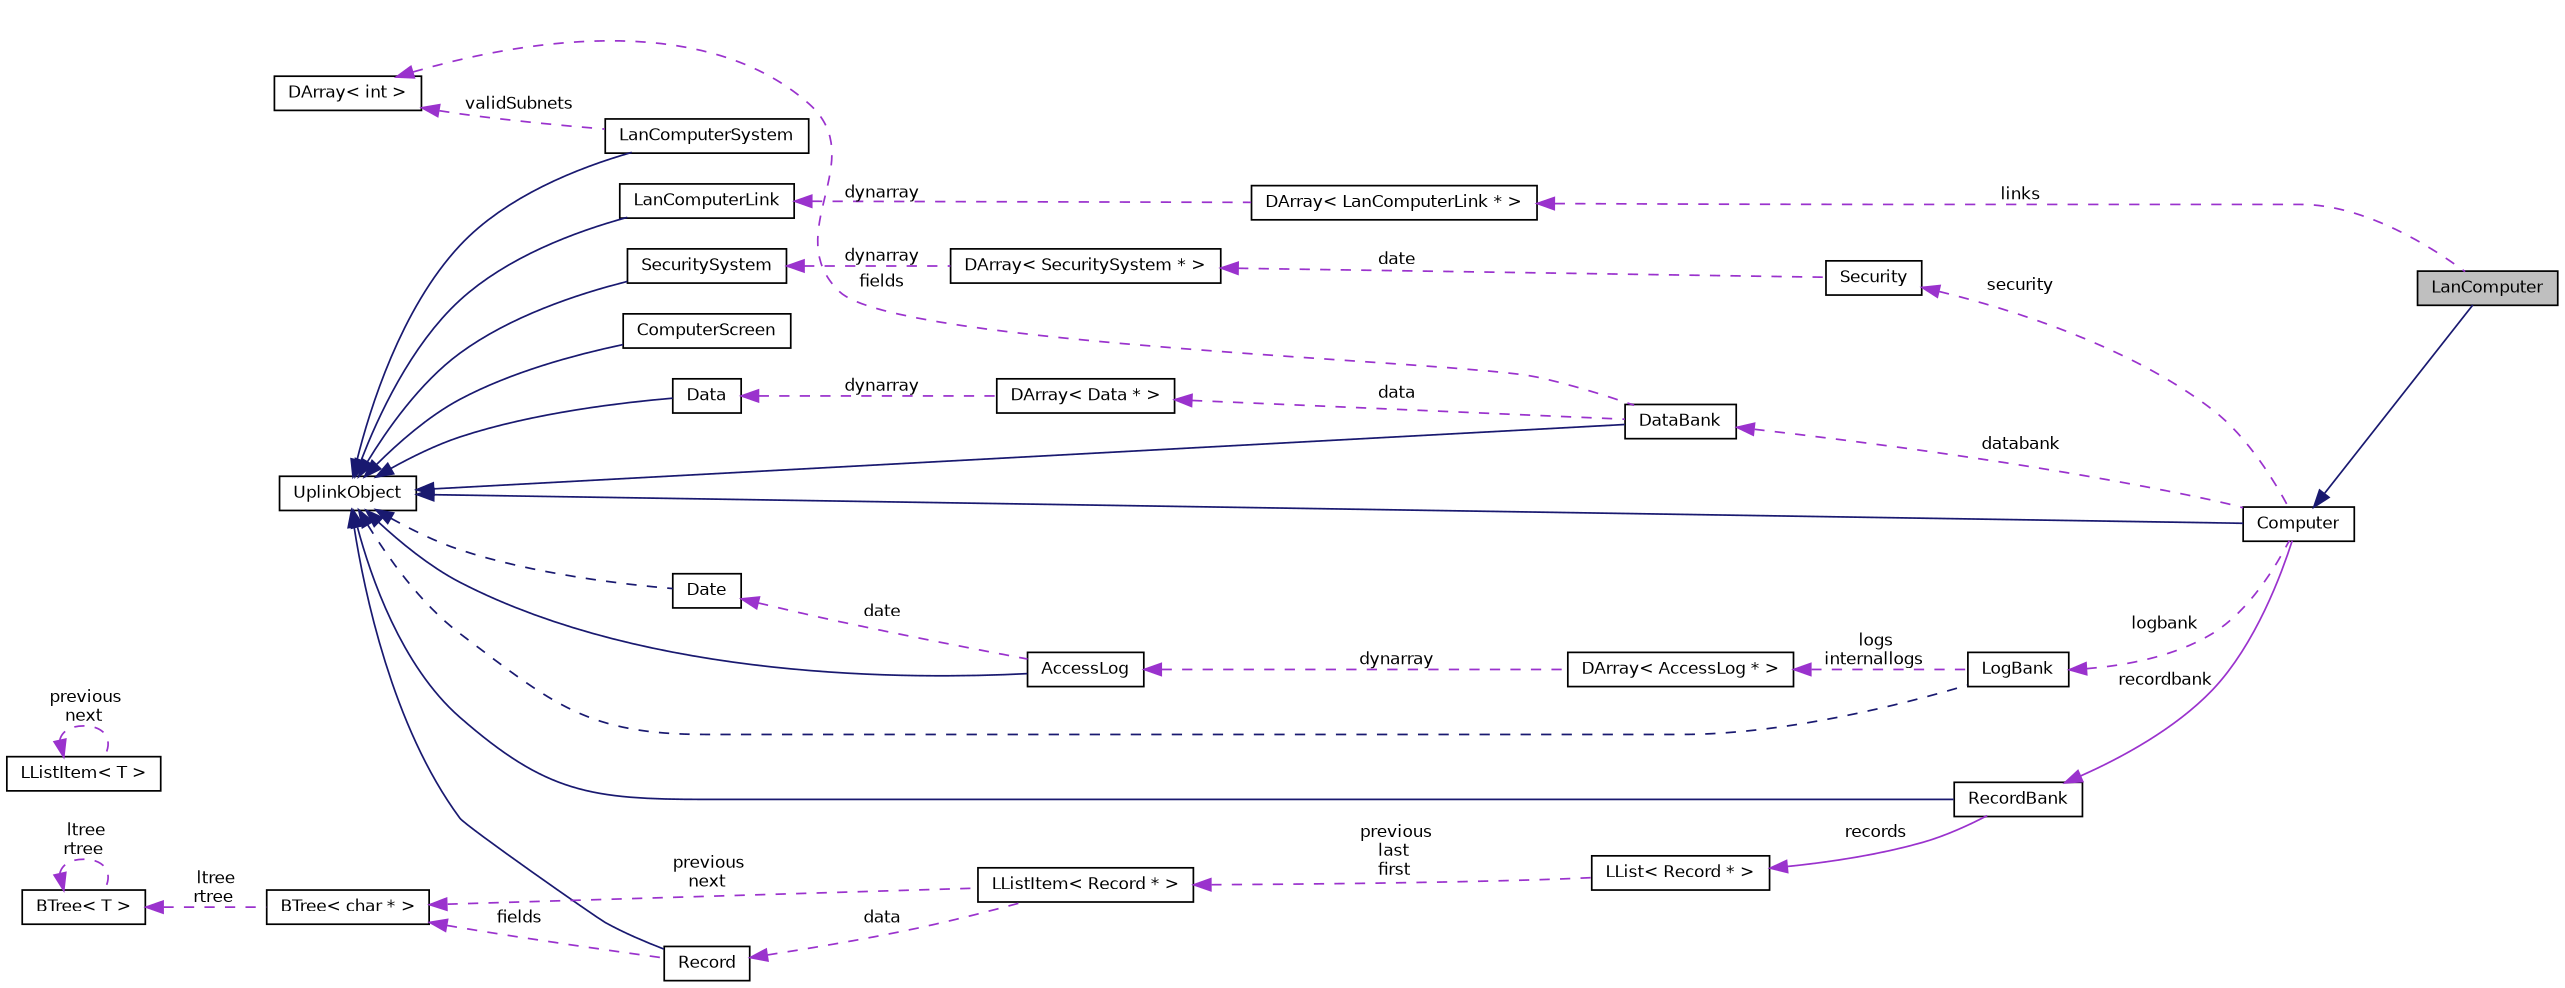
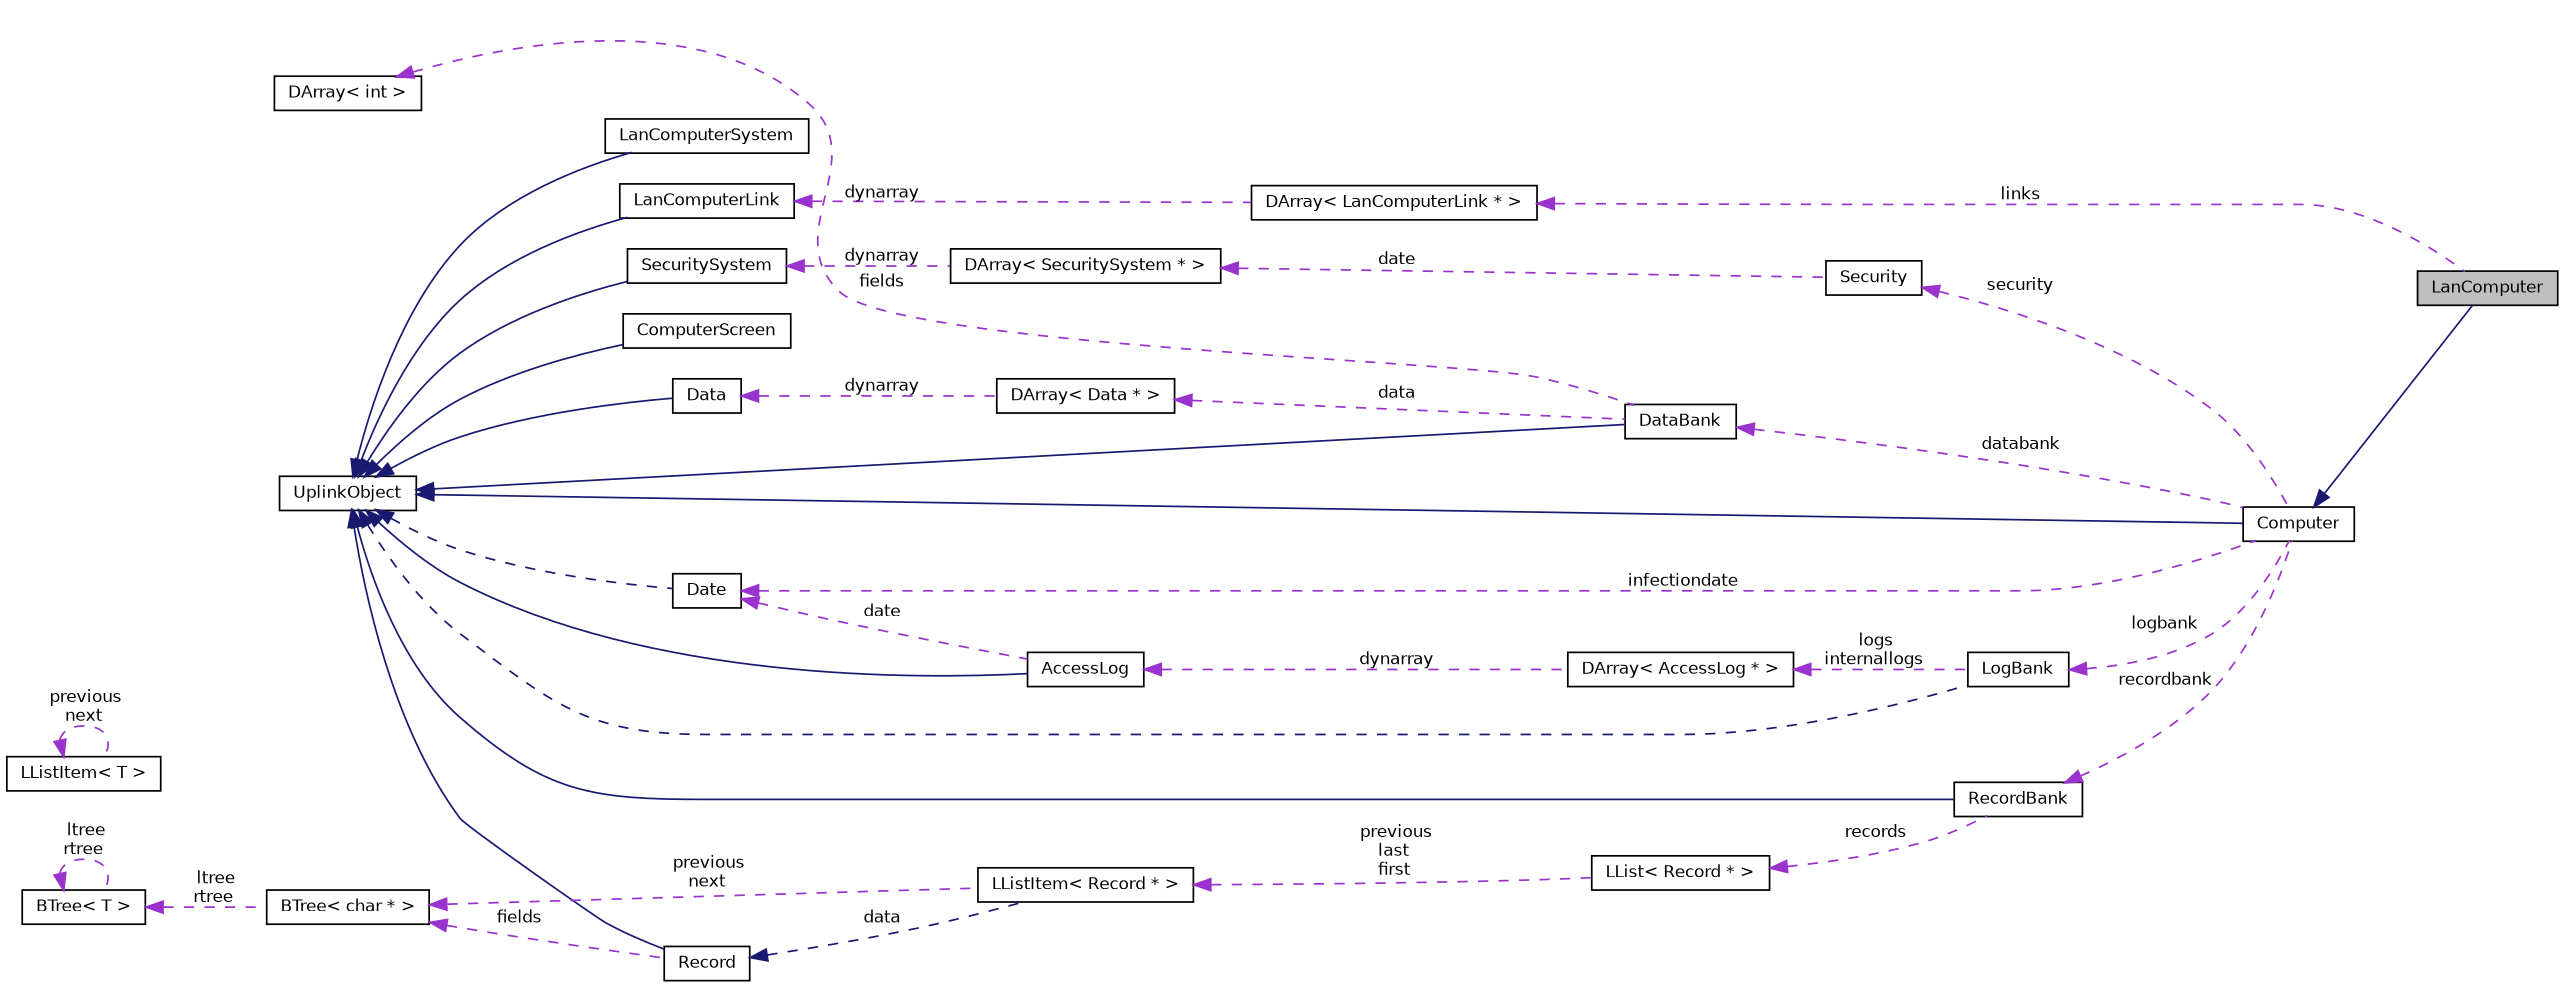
edge "LanComputerSystem" -> "DArray< int >": removed, label "validSubnets"
edge "Computer" -> "Date": added, label "infectiondate"
edge "Computer" -> "RecordBank": style solid -> dashed
edge "RecordBank" -> "LList< Record * >": style solid -> dashed
edge "LListItem< Record * >" -> "Record": color darkorchid3 -> midnightblue
